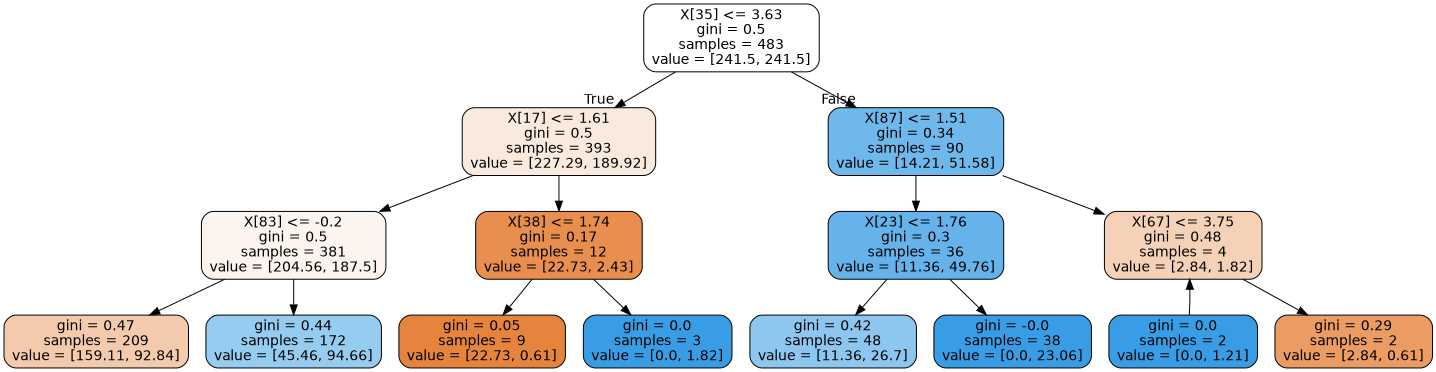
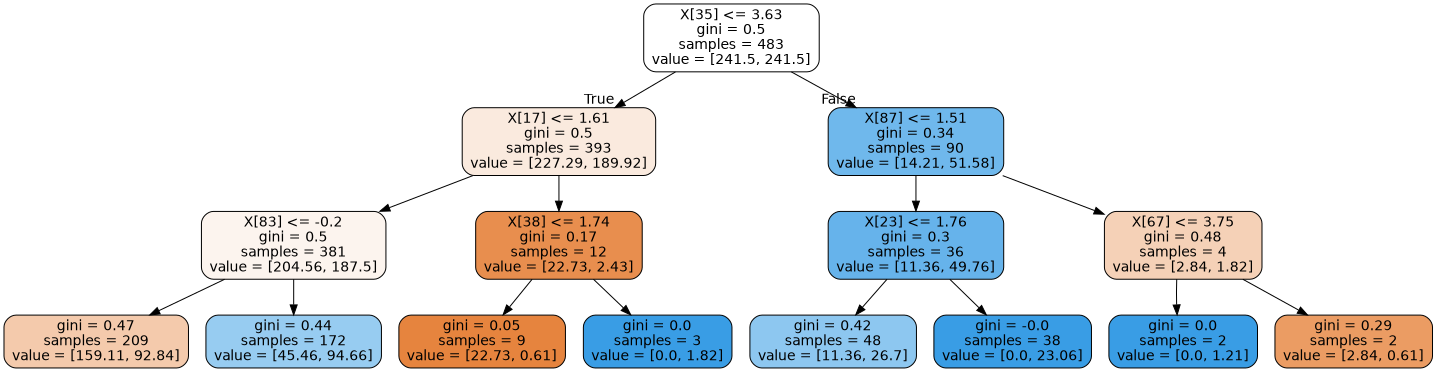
edge "gini = 0.0 samples = 2 value = [0.0, 1.21]" -> "X[67] <= 3.75 gini = 0.48 samples = 4 value = [2.84, 1.82]": reversed
